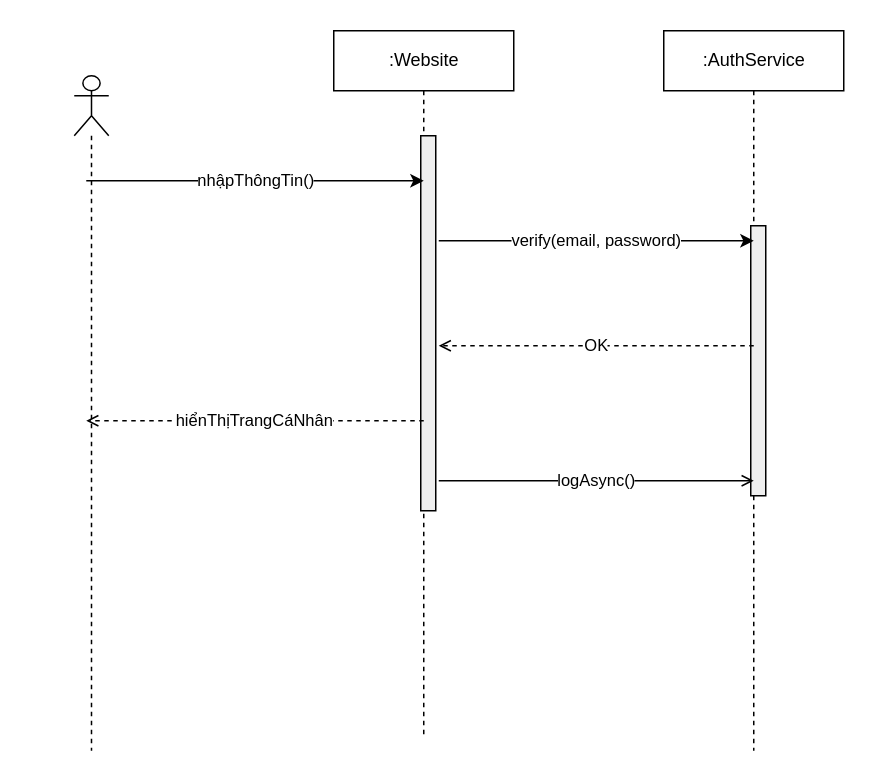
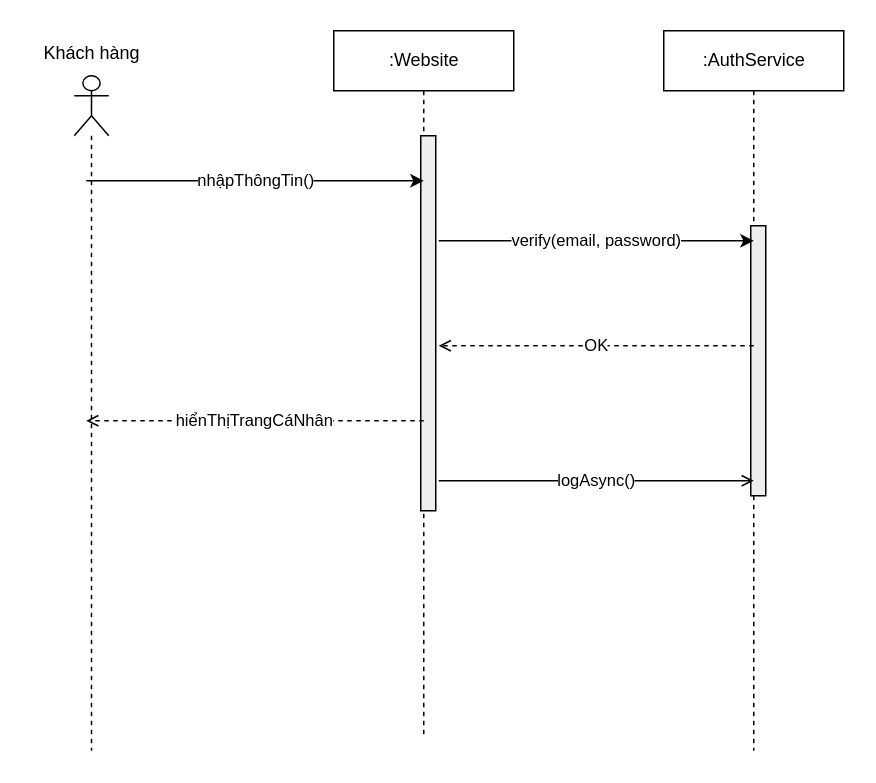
node "Khách hàng": added
